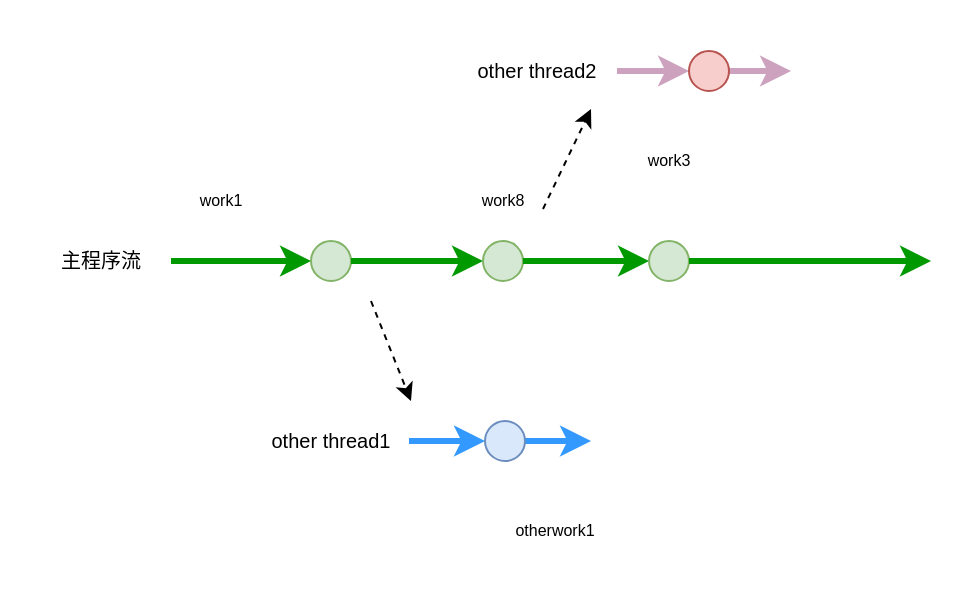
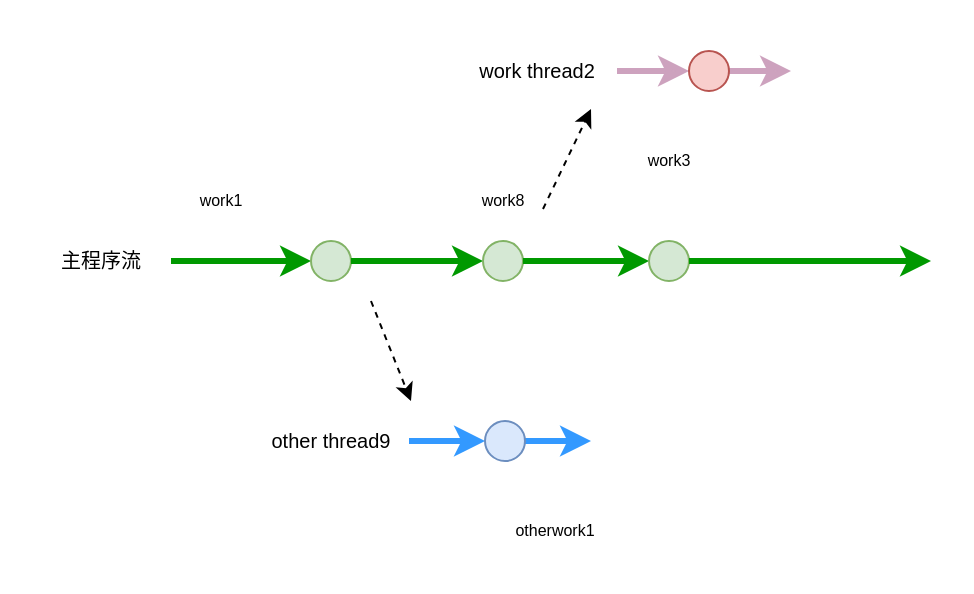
node "other thread2": label "other thread2" -> "work thread2"
node "other thread1": label "other thread1" -> "other thread9"
